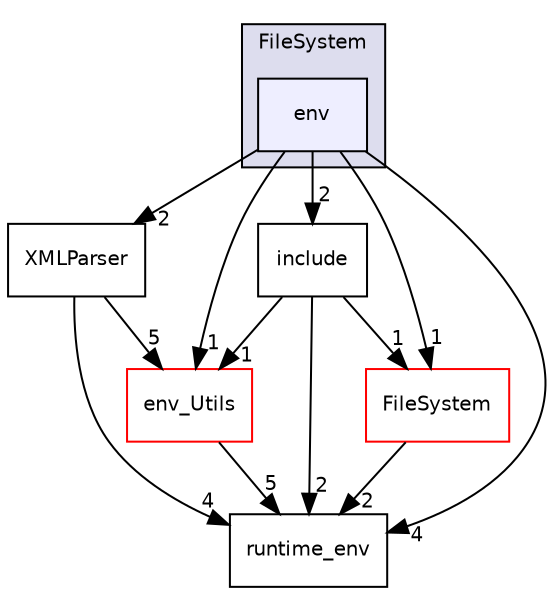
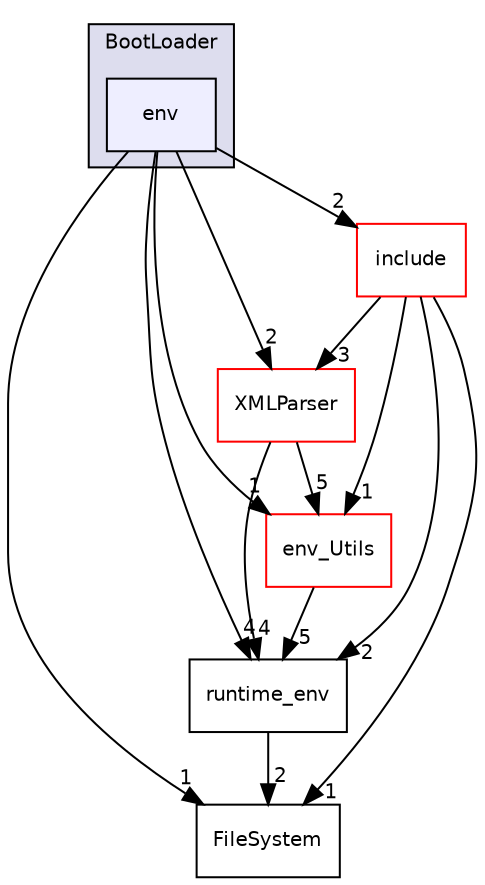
cluster "FileSystem": label "FileSystem" -> "BootLoader"
node "XMLParser": color black -> red
node "include": color black -> red
edge "include" -> "XMLParser": added
node "FileSystem": color red -> black
edge "FileSystem" -> "runtime_env": reversed
